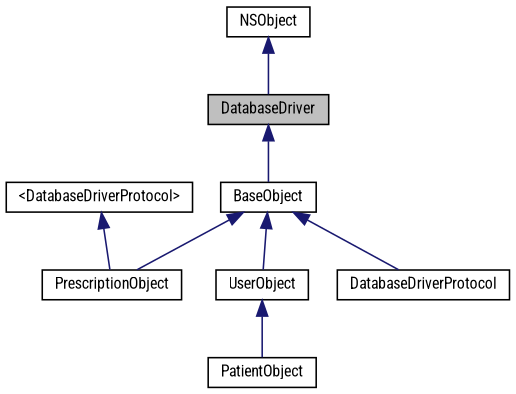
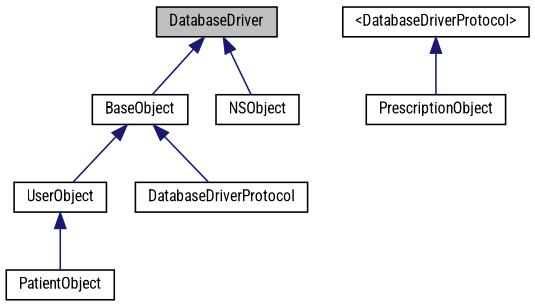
edge "DatabaseDriver" -> "NSObject": reversed
edge "PrescriptionObject" -> "BaseObject": removed
